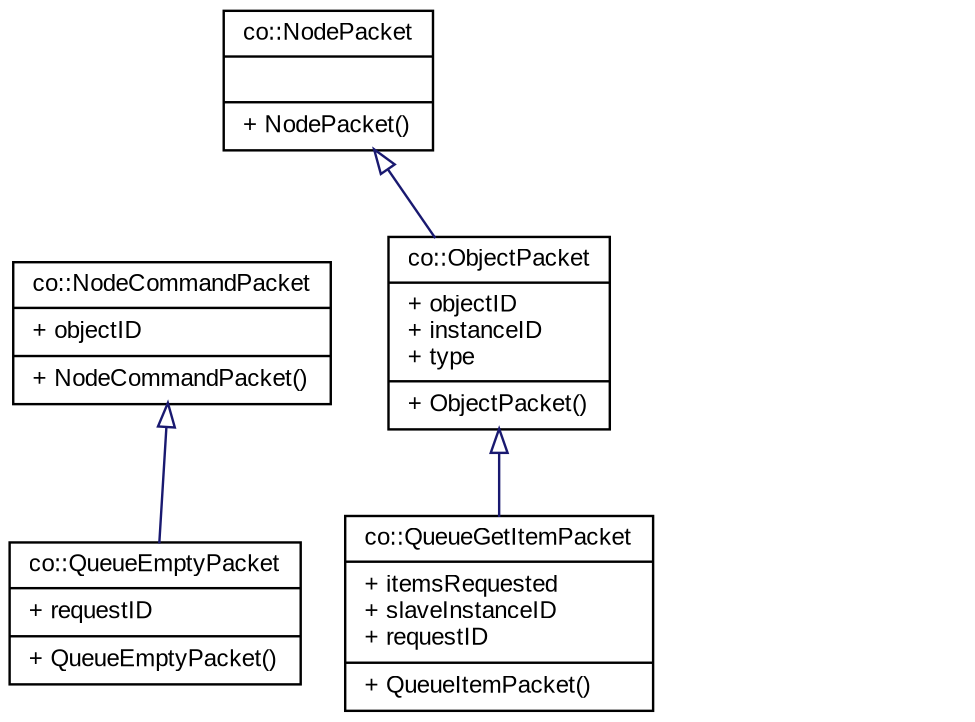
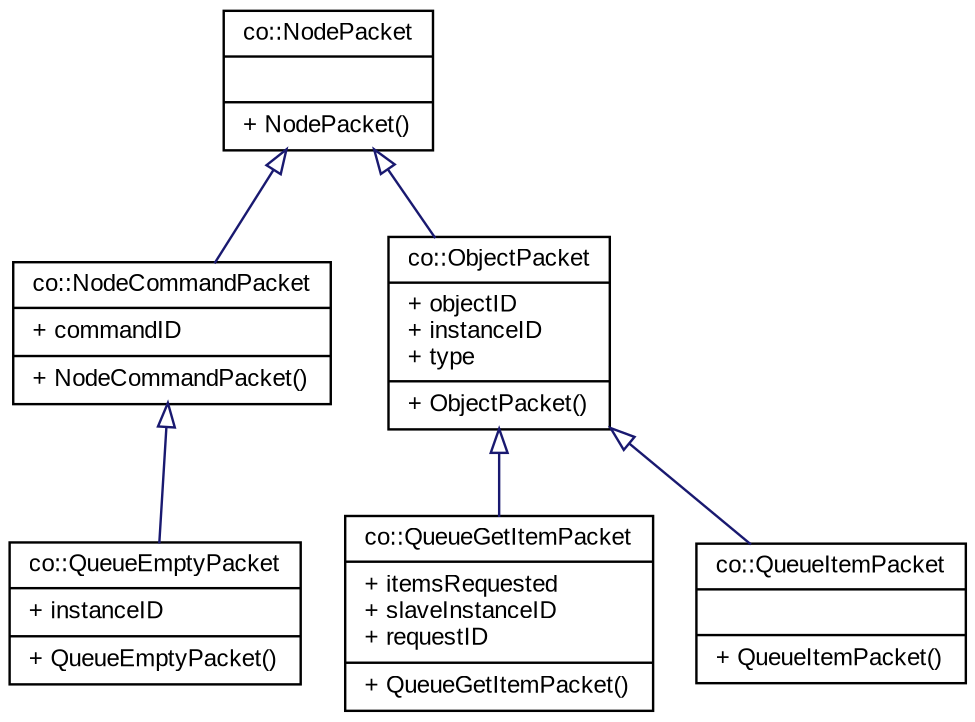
edge "co::NodeCommandPacket" -> "co::NodePacket": added
node "co::NodeCommandPacket": text "+ objectID" -> "+ commandID"
node "co::QueueEmptyPacket": text "+ requestID" -> "+ instanceID"
node "co::QueueItemPacket": added
node "co::QueueGetItemPacket": text "+ QueueItemPacket()" -> "+ QueueGetItemPacket()"
